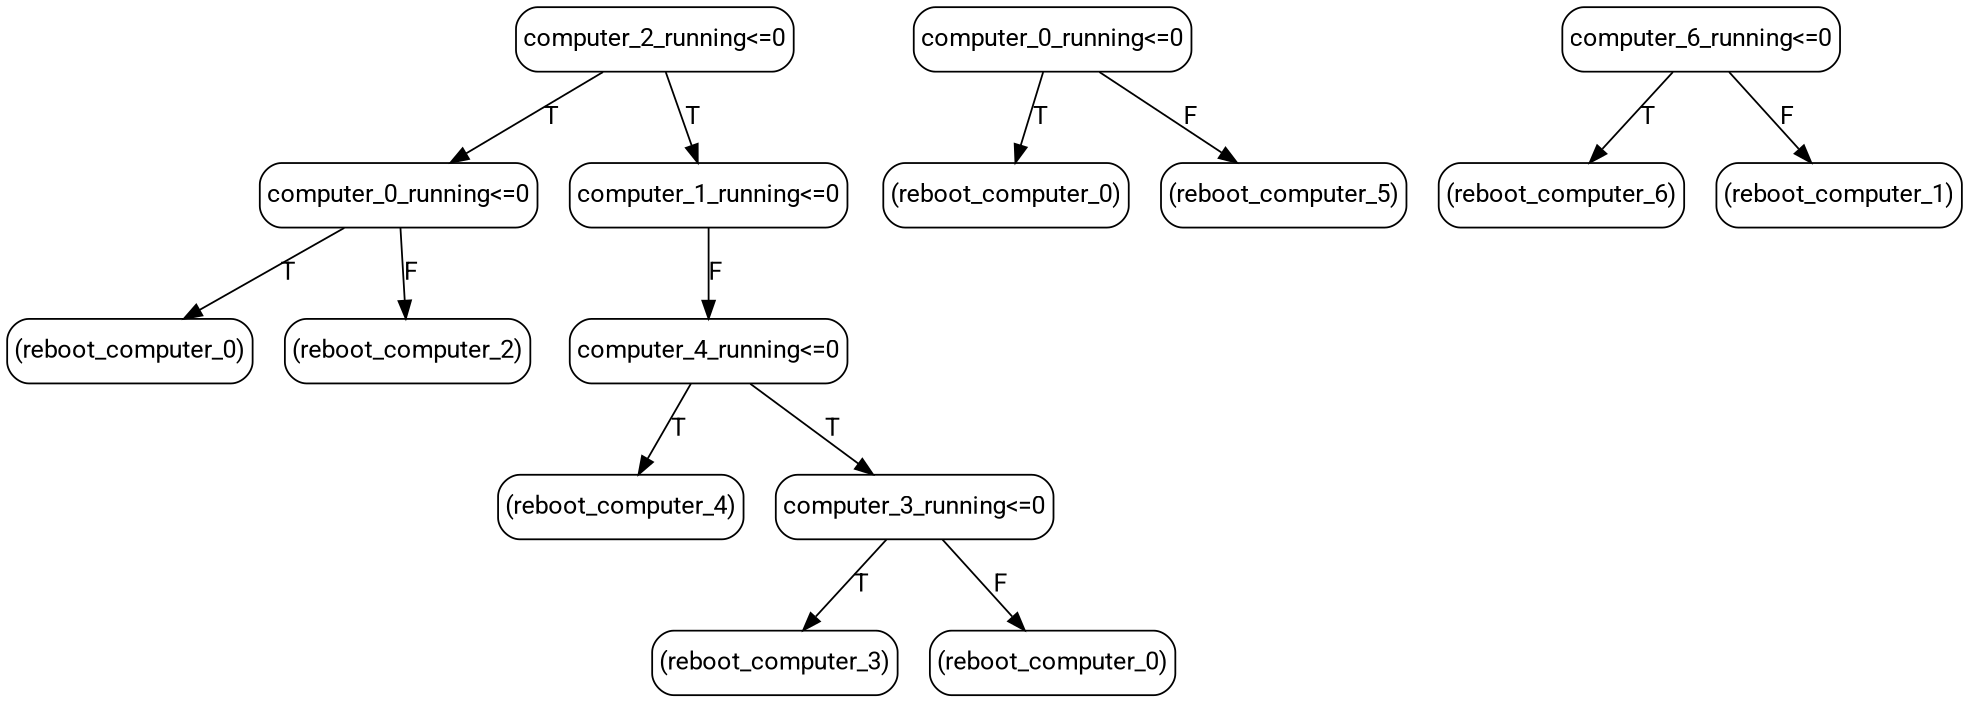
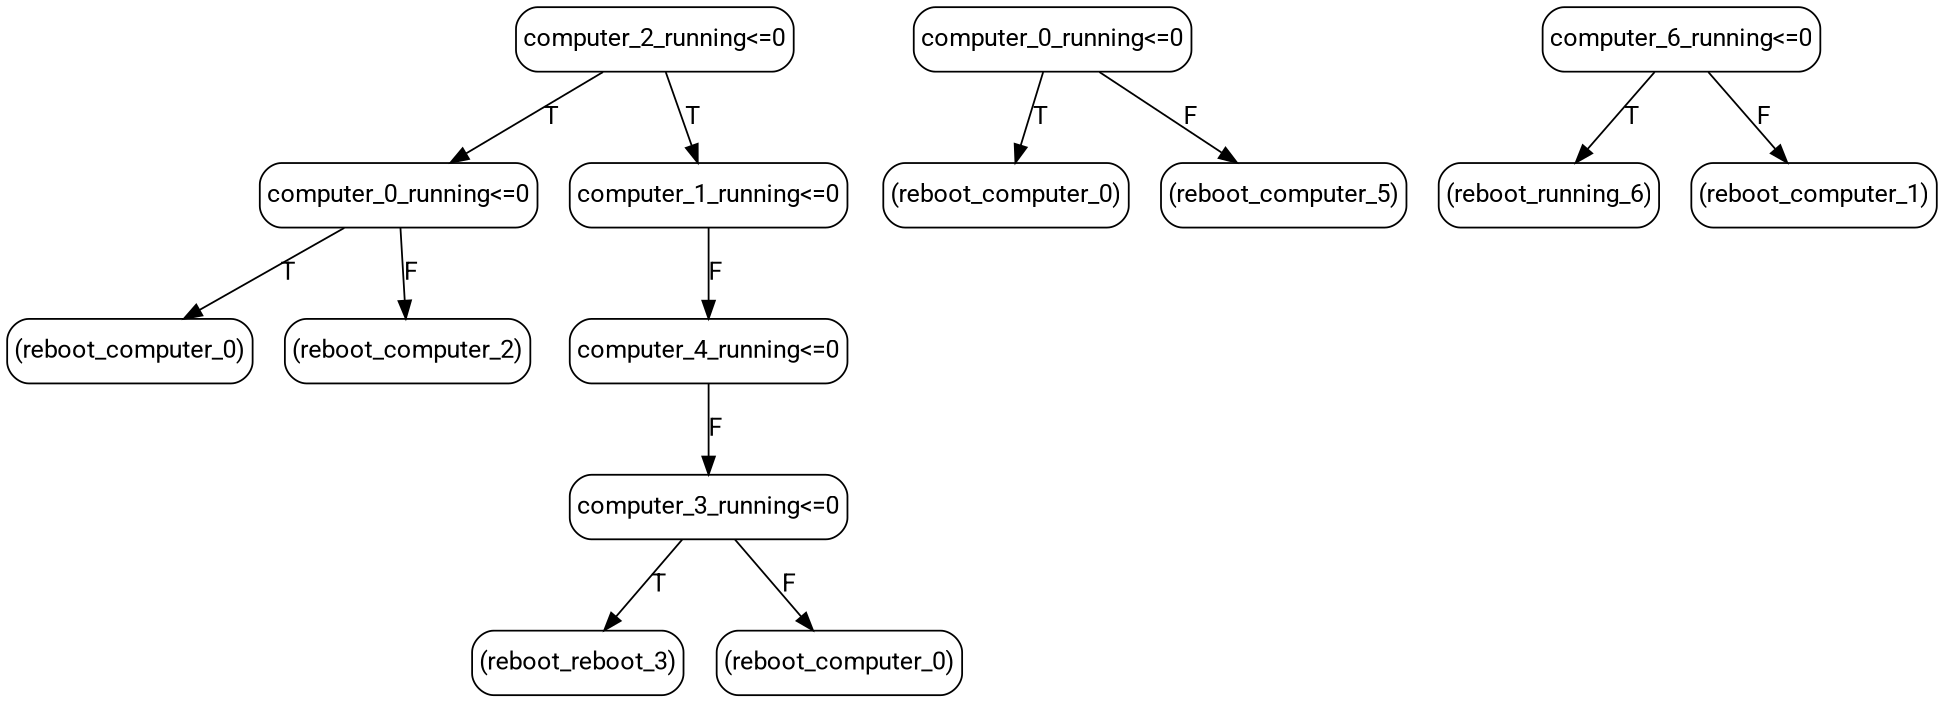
node "(reboot_computer_6)": label "(reboot_computer_6)" -> "(reboot_running_6)"
edge "computer_4_running<=0" -> "computer_3_running<=0": label "T" -> "F"
node "(reboot_computer_4)": removed
node "(reboot_computer_3)": label "(reboot_computer_3)" -> "(reboot_reboot_3)"
